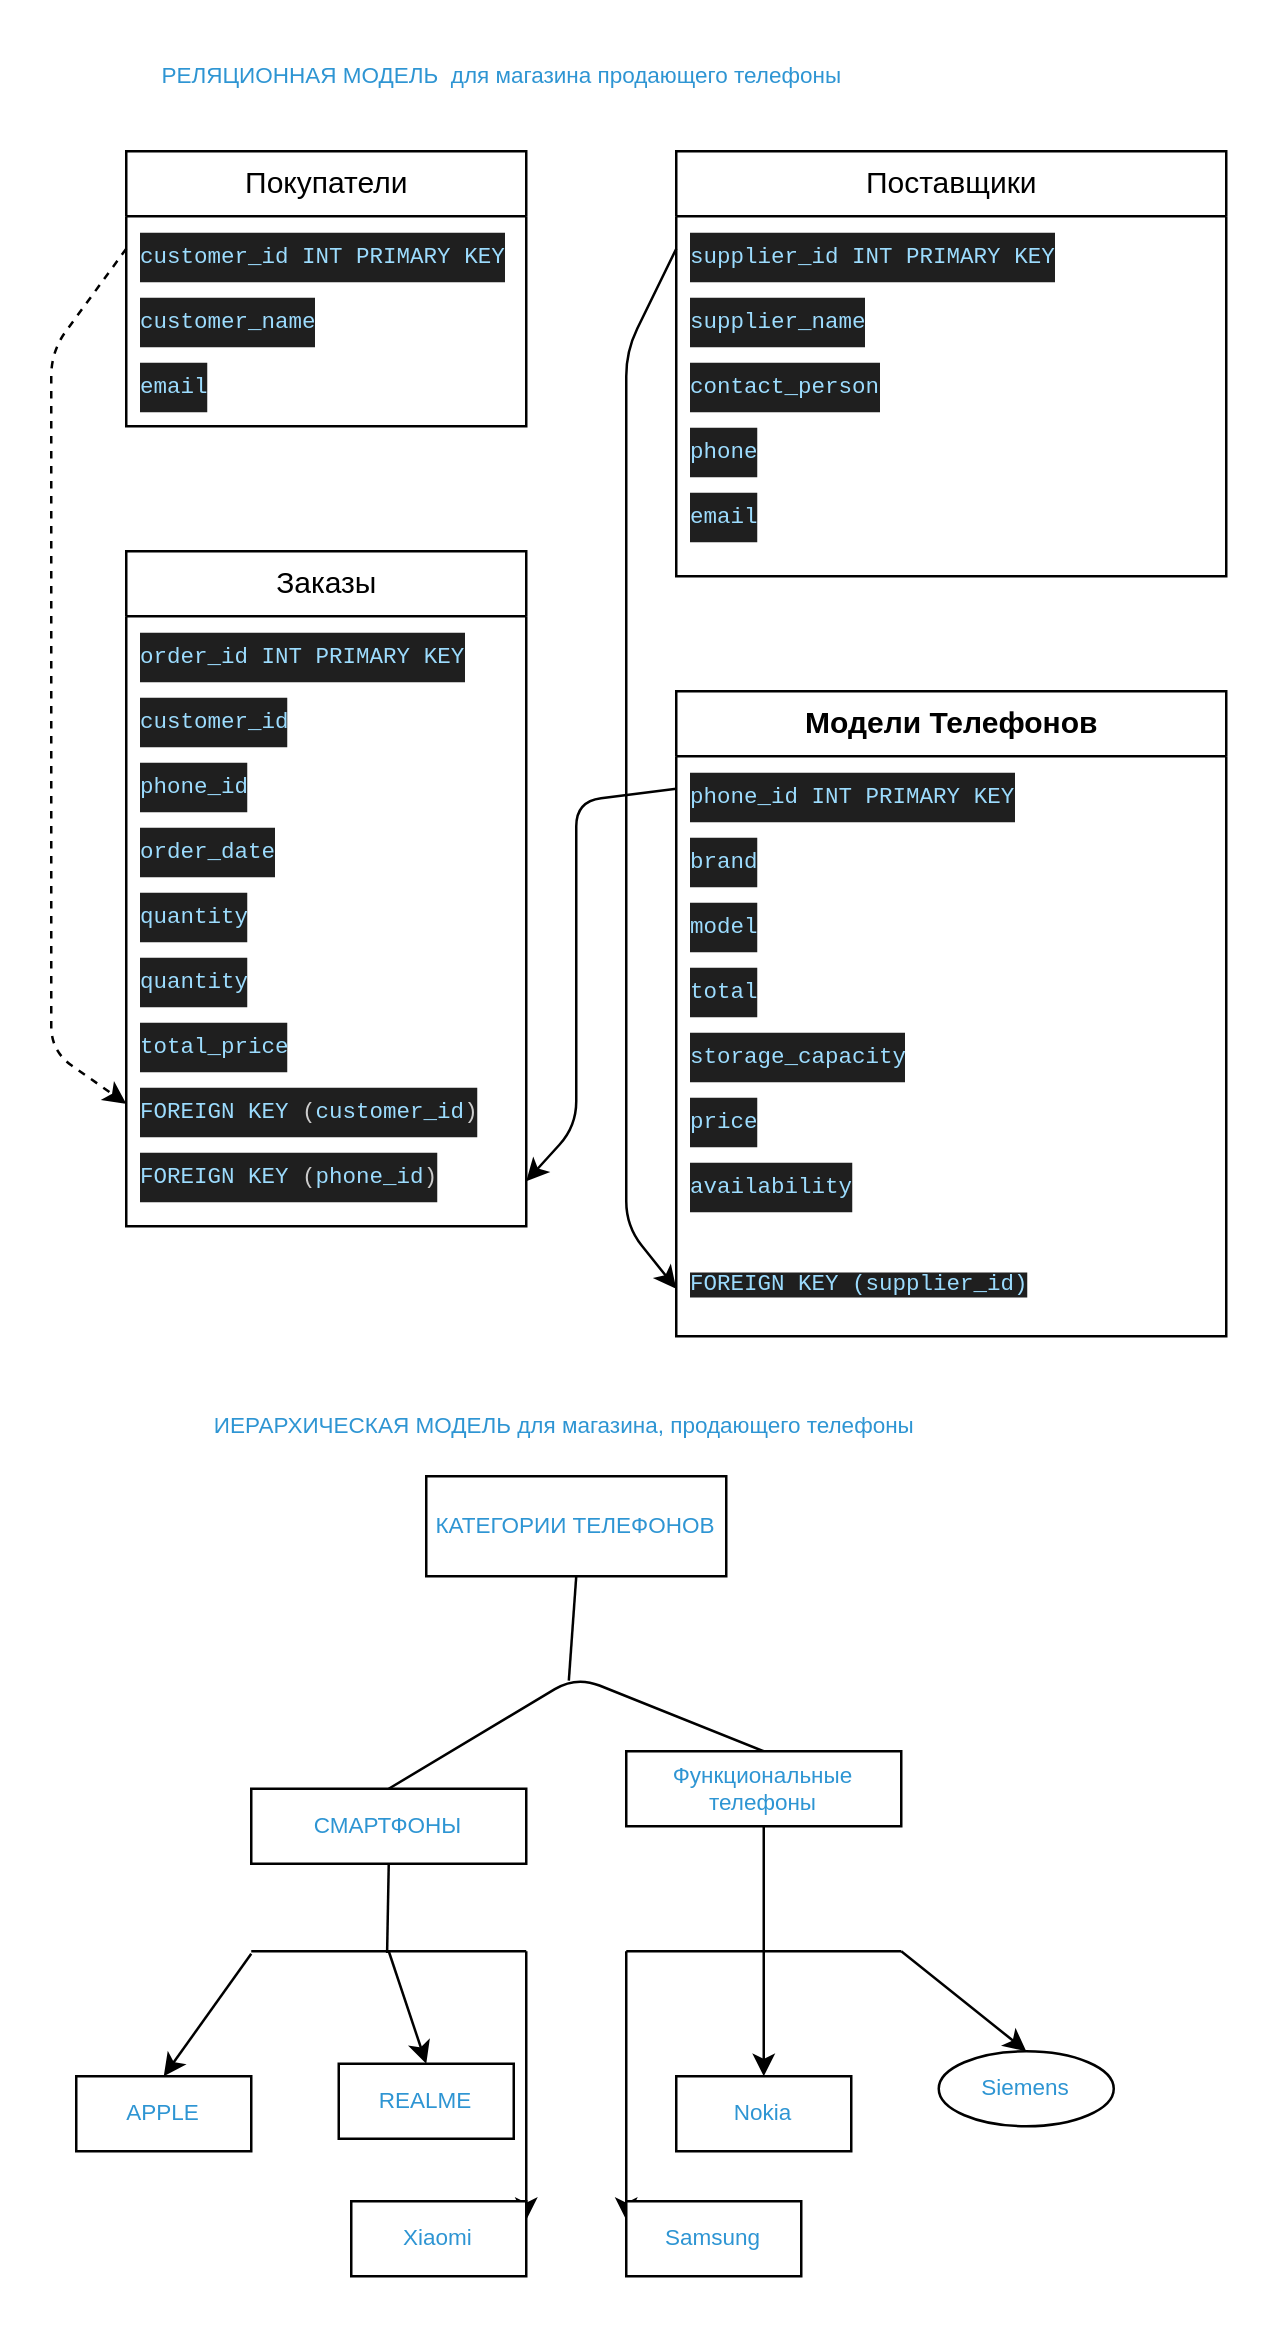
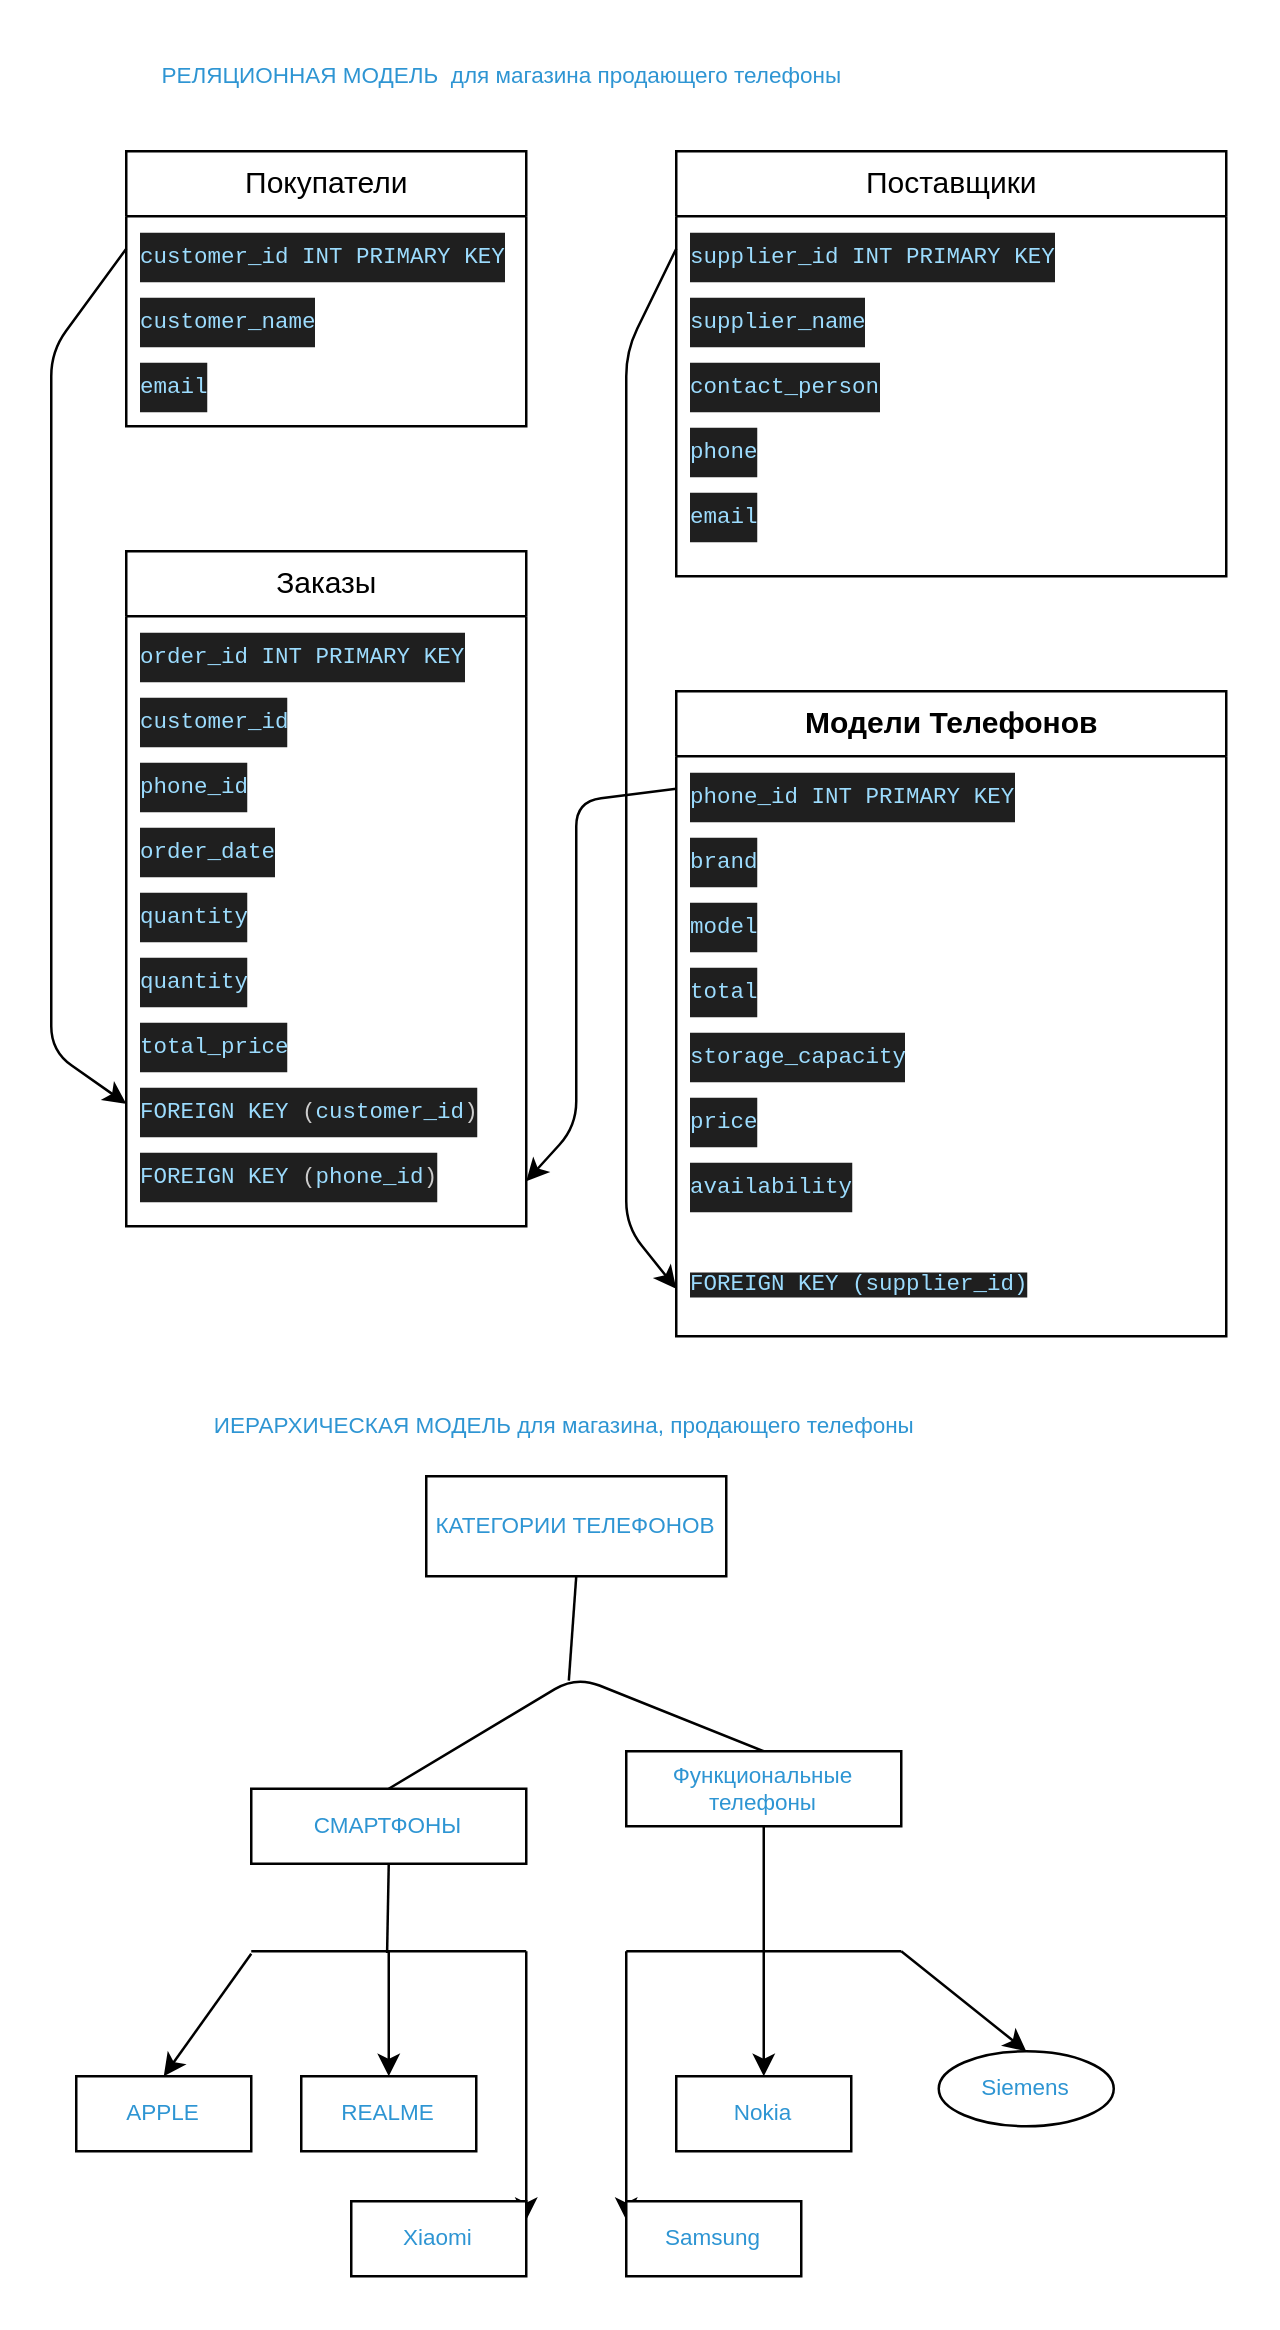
edge "customer_id INT PRIMARY KEY" -> "FOREIGN KEY (customer_id)": style dashed -> solid
node "REALME": moved (426, 2101) -> (389, 2114)
